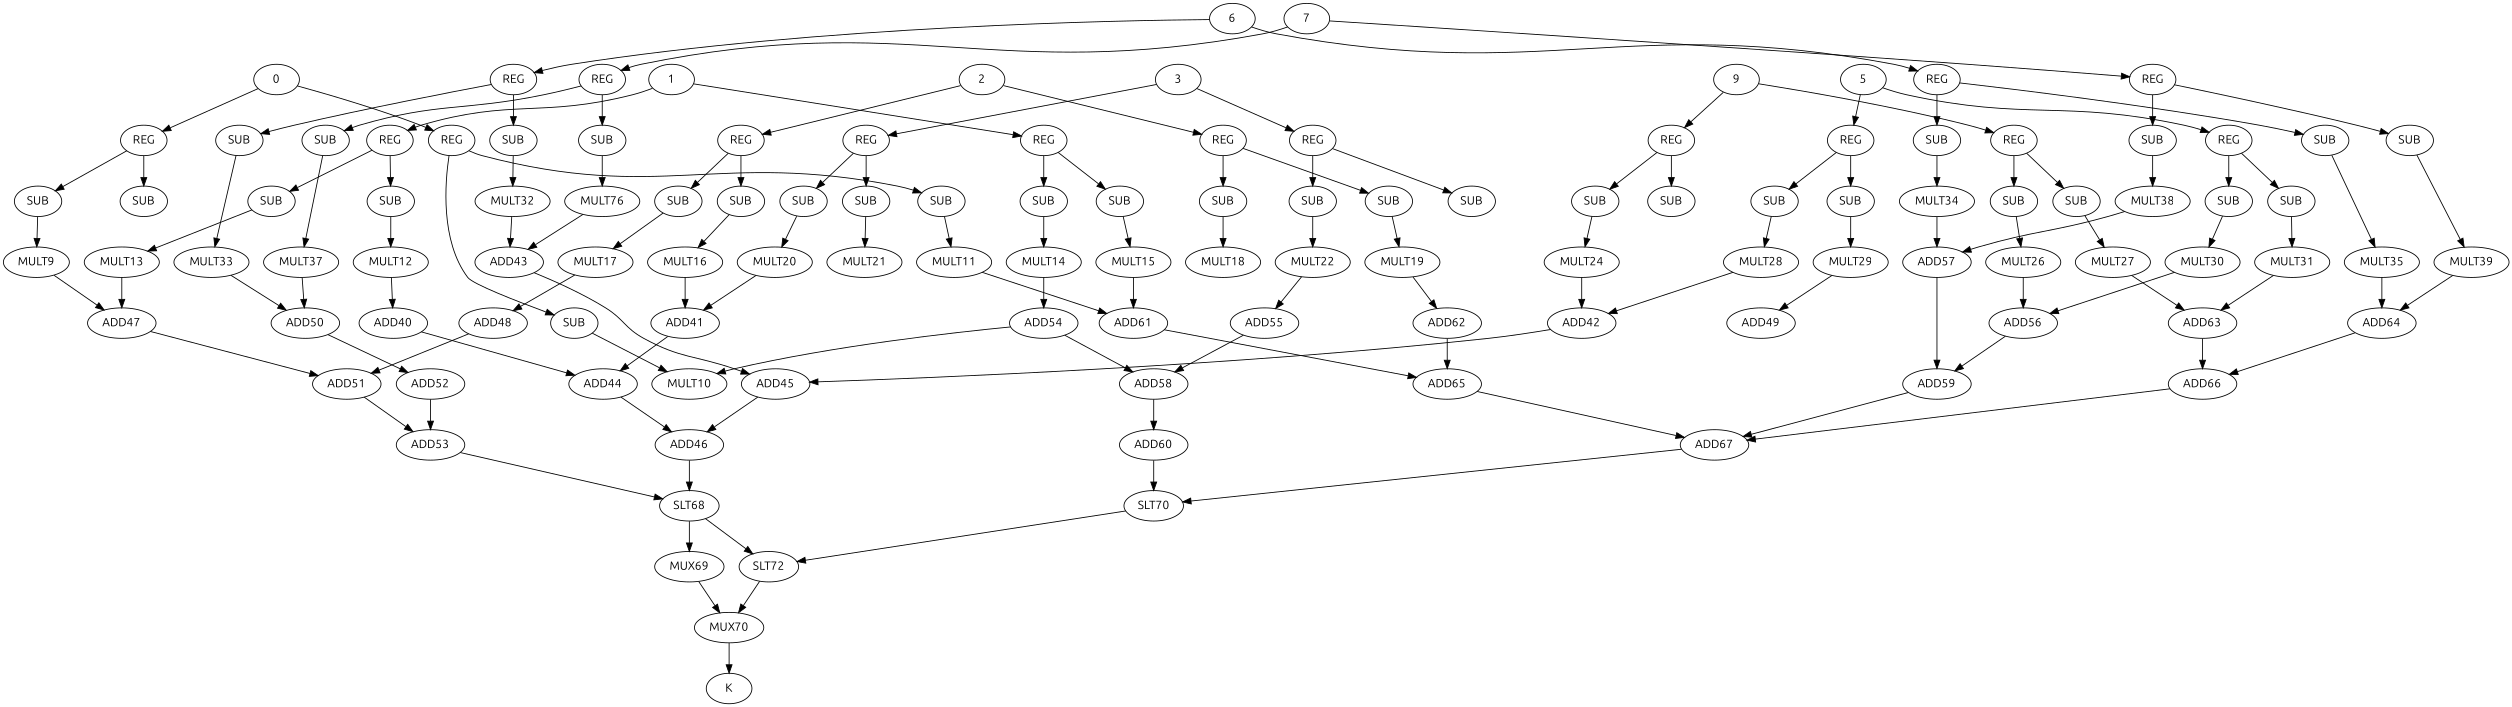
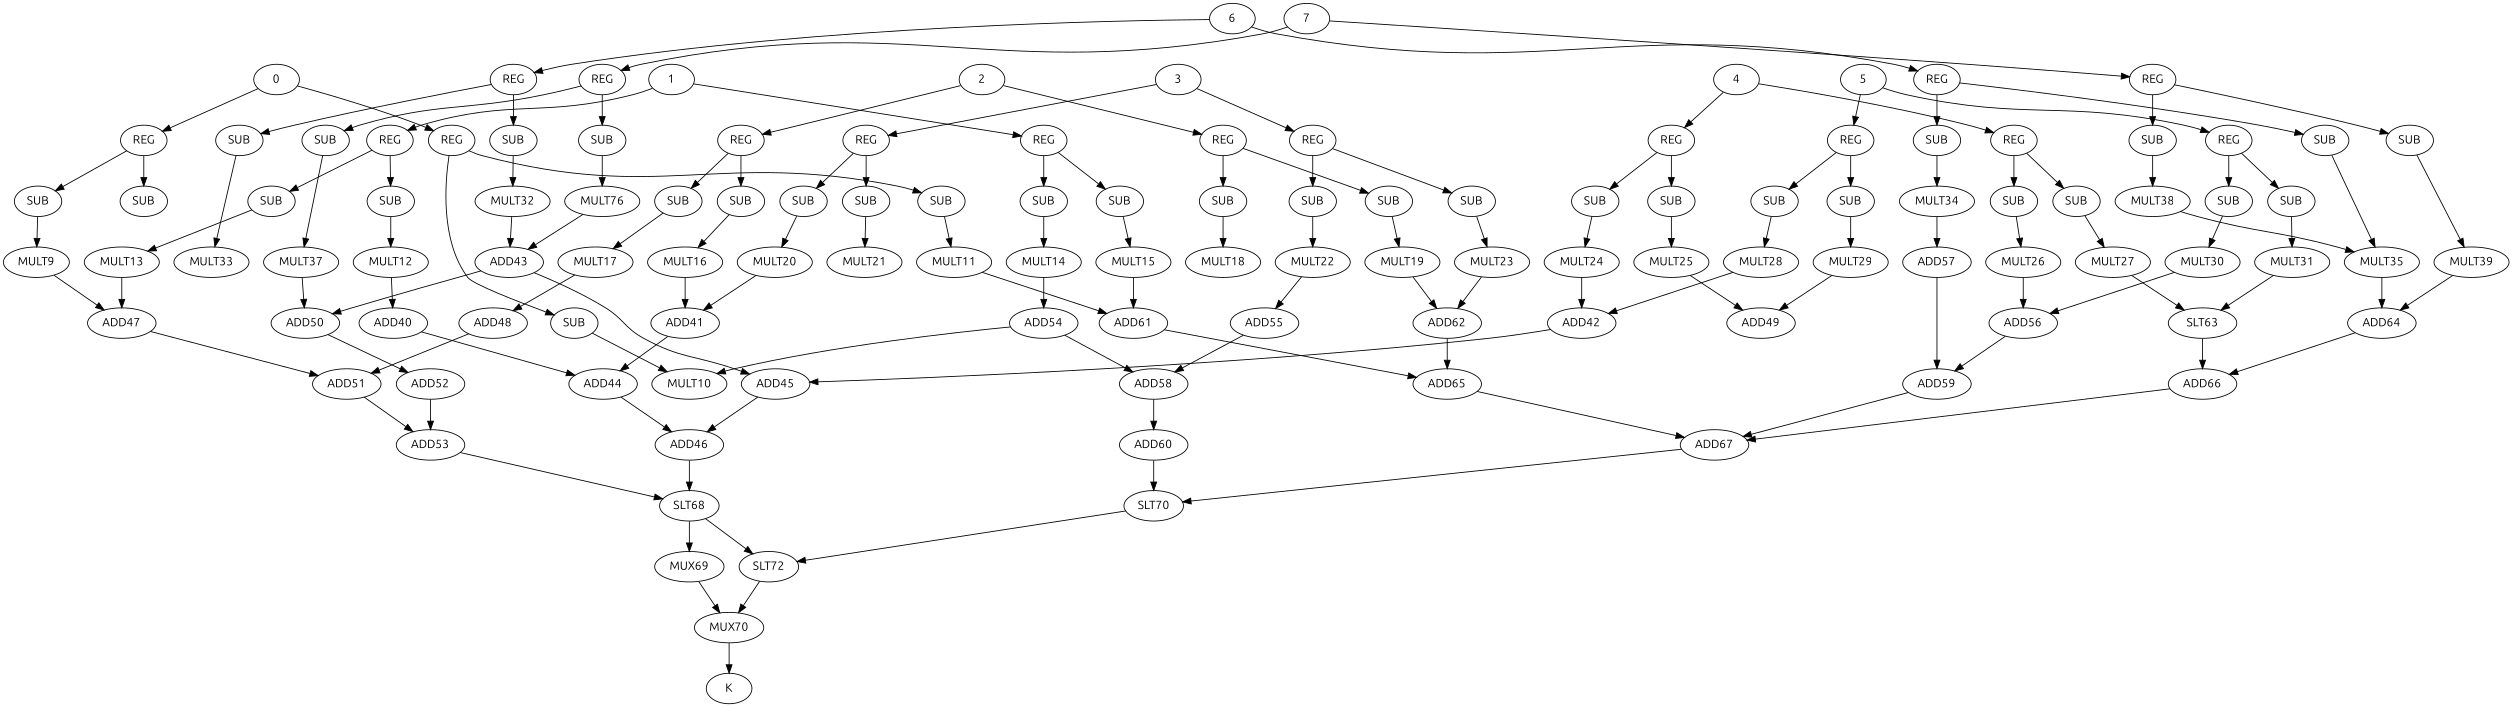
node "9": label "9" -> "4"
edge "MULT38" -> "ADD57": now "MULT38" -> "MULT35"
node "MULT23": added
node "MULT25": added
edge "MULT33" -> "ADD50": now "ADD43" -> "ADD50"
node "ADD63": label "ADD63" -> "SLT63"
